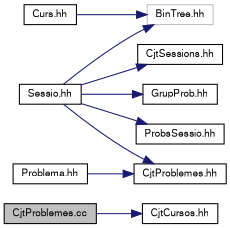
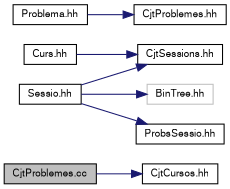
edge "Curs.hh" -> "BinTree.hh": now "Curs.hh" -> "CjtSessions.hh"
node "GrupProb.hh": removed
edge "Sessio.hh" -> "CjtProblemes.hh": removed
